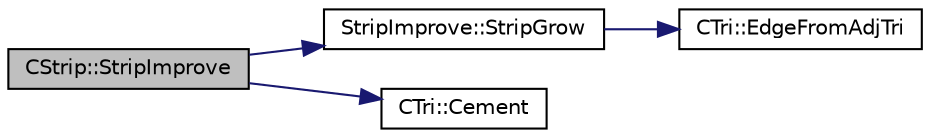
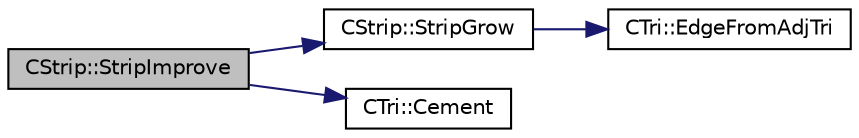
node "StripImprove::StripGrow": label "StripImprove::StripGrow" -> "CStrip::StripGrow"
